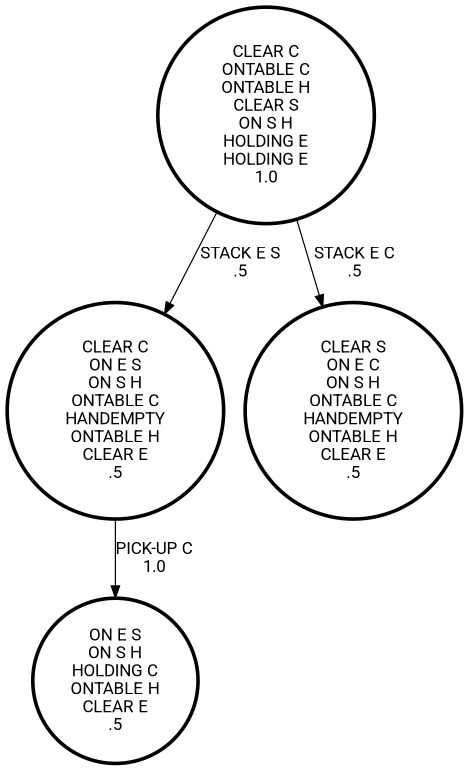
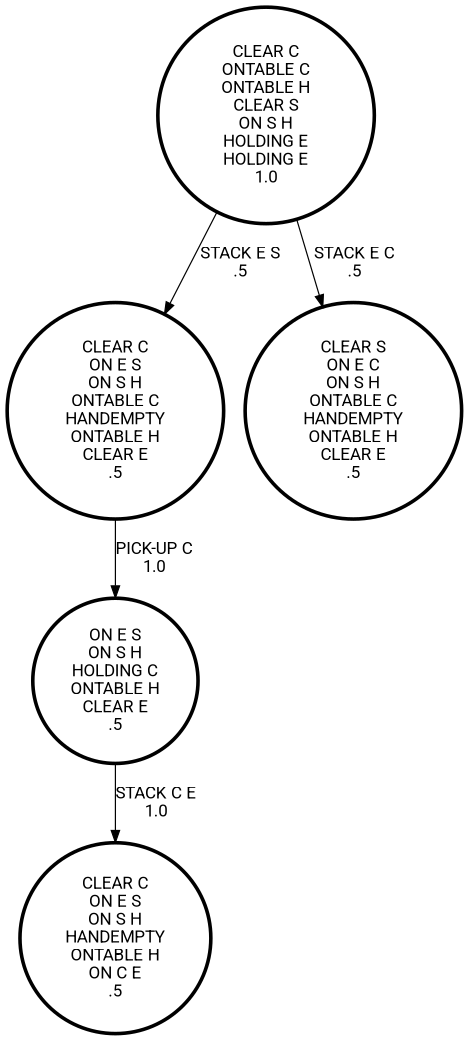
node "CLEAR C ON E S ON S H HANDEMPTY ONTABLE H ON C E .5": added
